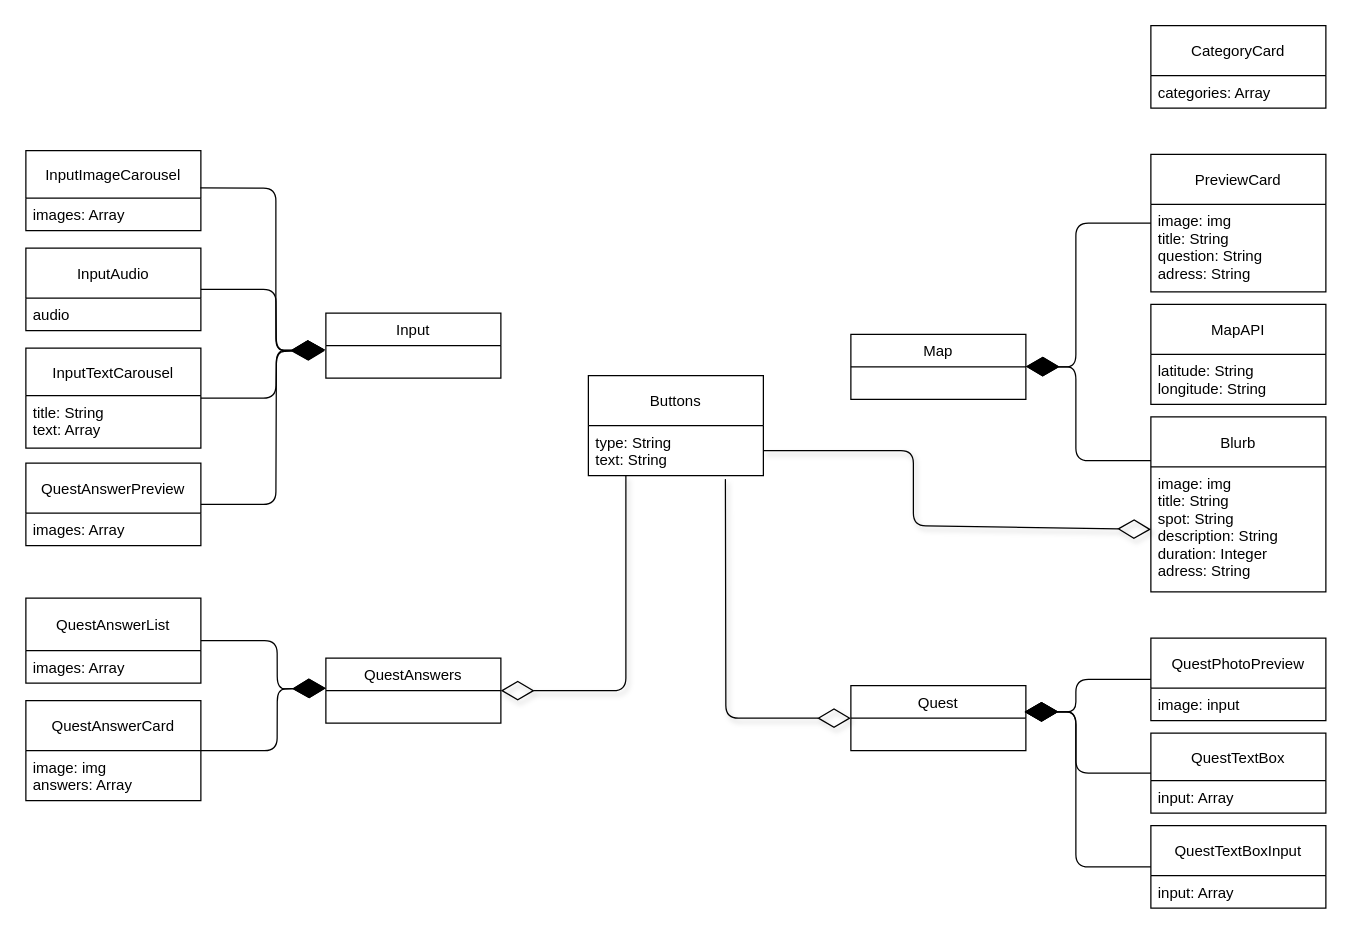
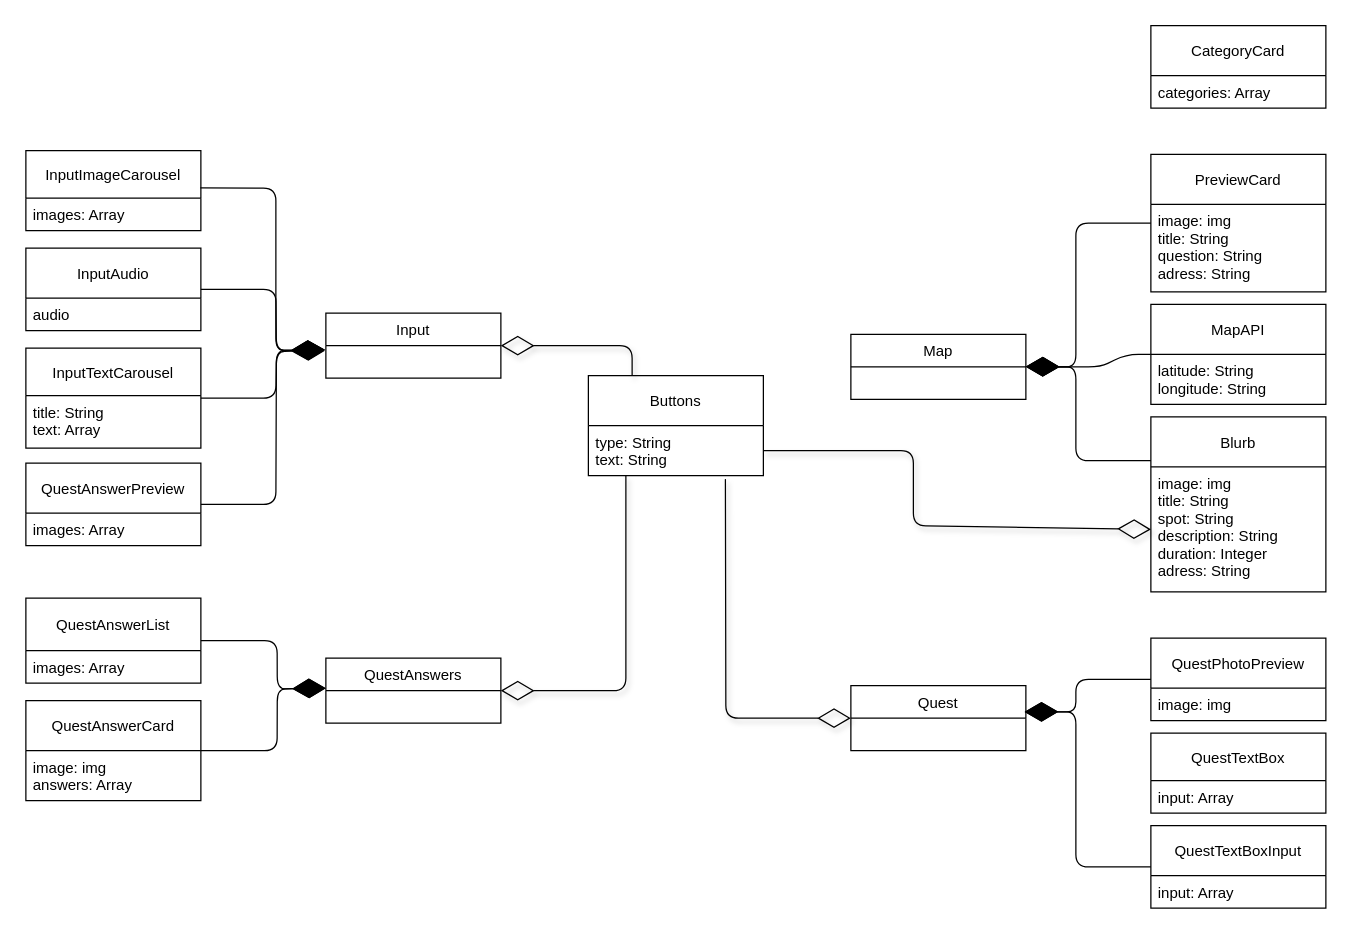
edge "Buttons" -> "Input": added
edge "MapAPI" -> "Map": added
node "image: input": label "image: input" -> "image: img"
edge "QuestTextBox" -> "Quest": removed
